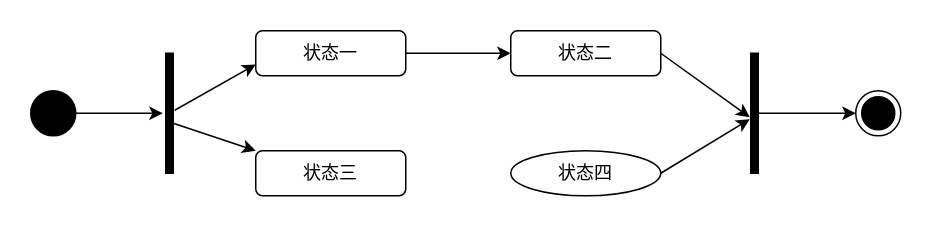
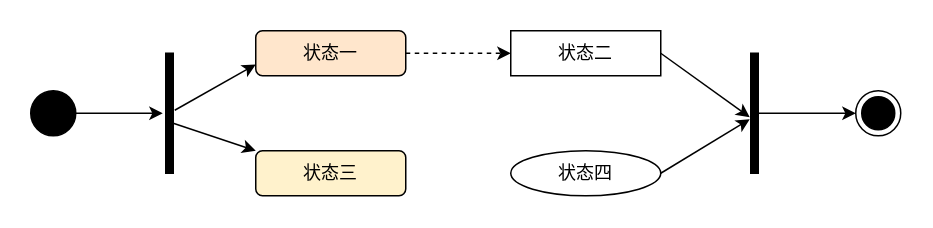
node "状态一": fillcolor #ffffff -> #ffe6cc
edge "状态一" -> "状态二": style solid -> dashed
node "状态二": shape rounded rectangle -> rectangle
node "状态三": fillcolor #ffffff -> #fff2cc
